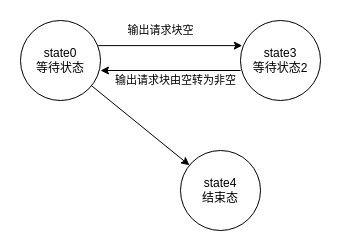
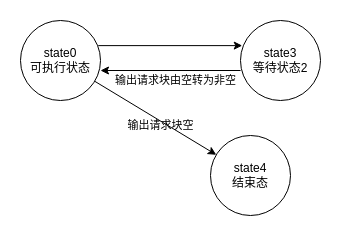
node "输出请求块空": moved (161, 31) -> (161, 126)
node "state0 等待状态": label "state0 等待状态" -> "state0 可执行状态"
node "state4 结束态": moved (221, 191) -> (251, 176)
